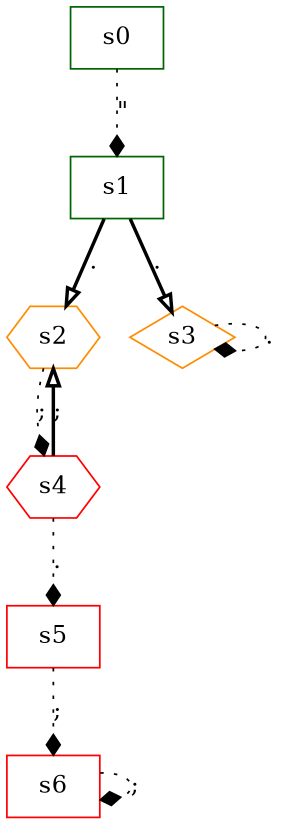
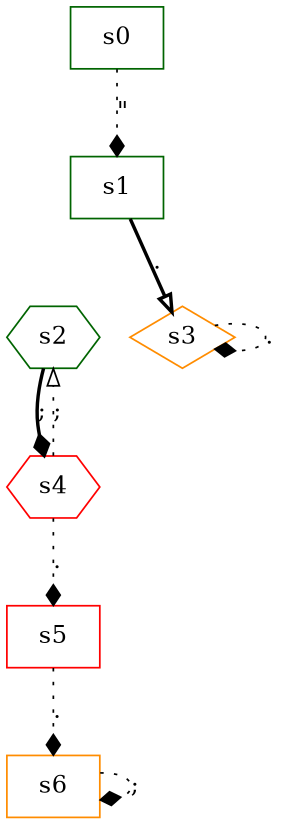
edge "s1" -> "s2": removed, label "."
node "s2": color darkorange -> darkgreen
edge "s2" -> "s4": style dotted -> bold
edge "s4" -> "s2": style bold -> dotted
edge "s5" -> "s6": label ";" -> "."
node "s6": color red -> darkorange
